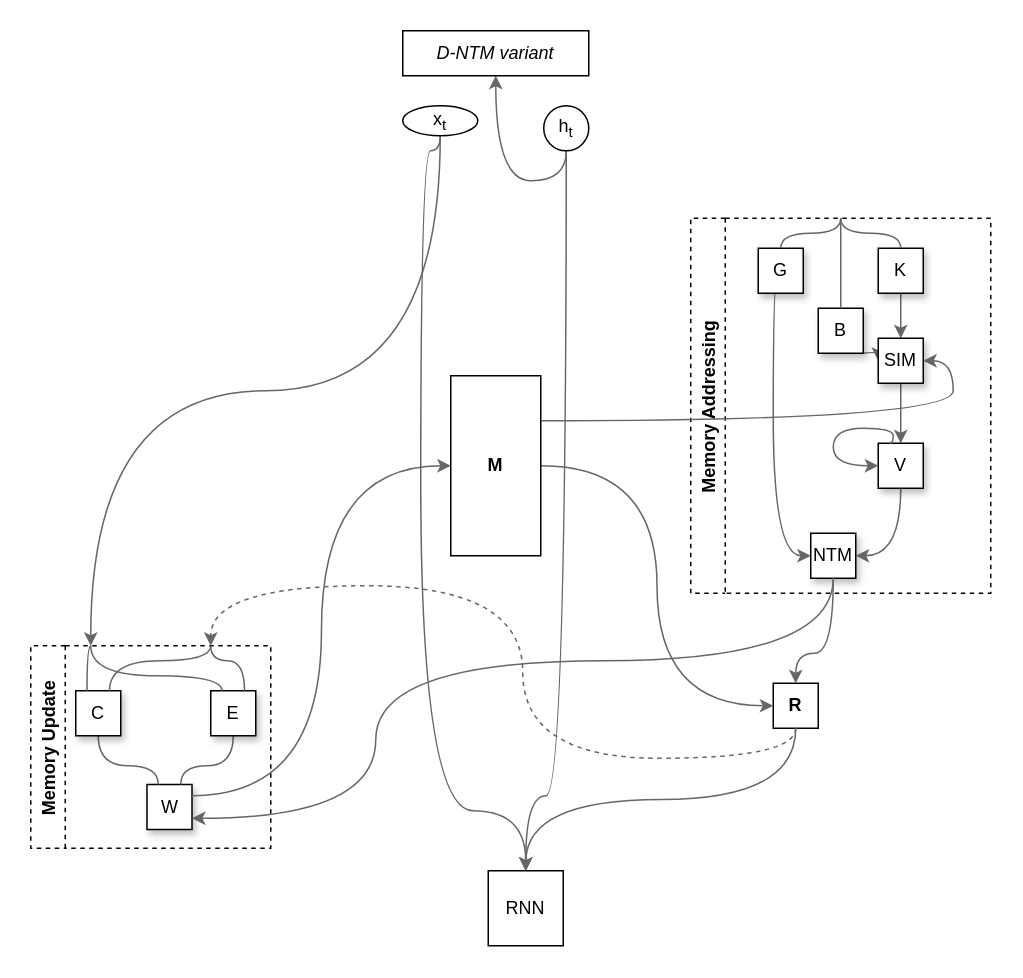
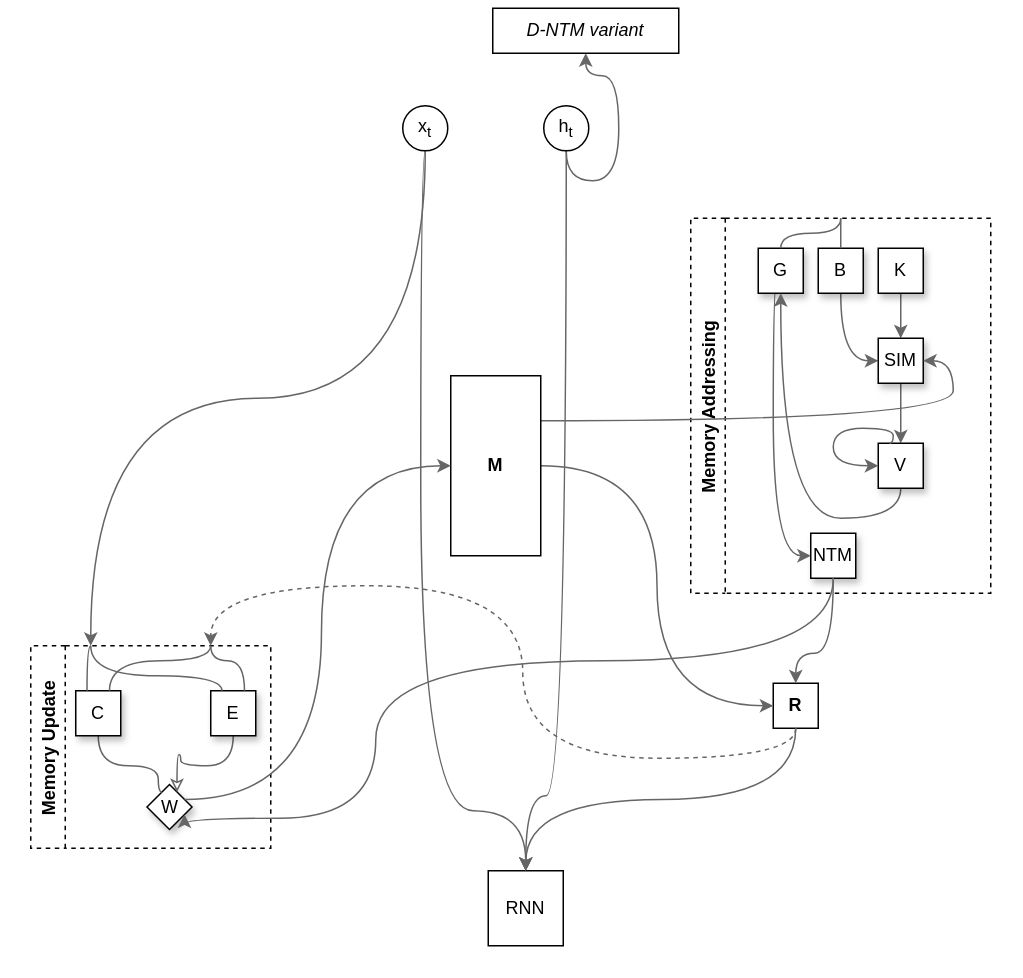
node "D-NTM variant": moved (496, 53) -> (586, 31)
node "xt": size 75x30 -> 45x45
edge "K" -- "Memory Addressing": removed
node "B": moved (841, 331) -> (841, 271)
edge "V" -> "NTM": now "V" -> "G"
edge "E" -- "W": arrowhead none -> classic
node "W": shape rectangle -> diamond
